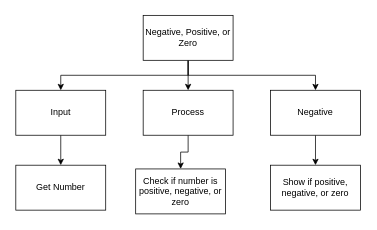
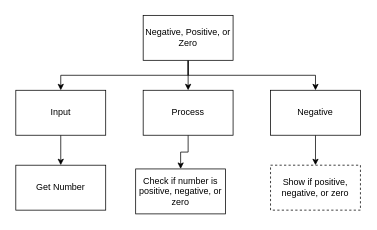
node "Show if positive, negative, or zero": style solid -> dashed
